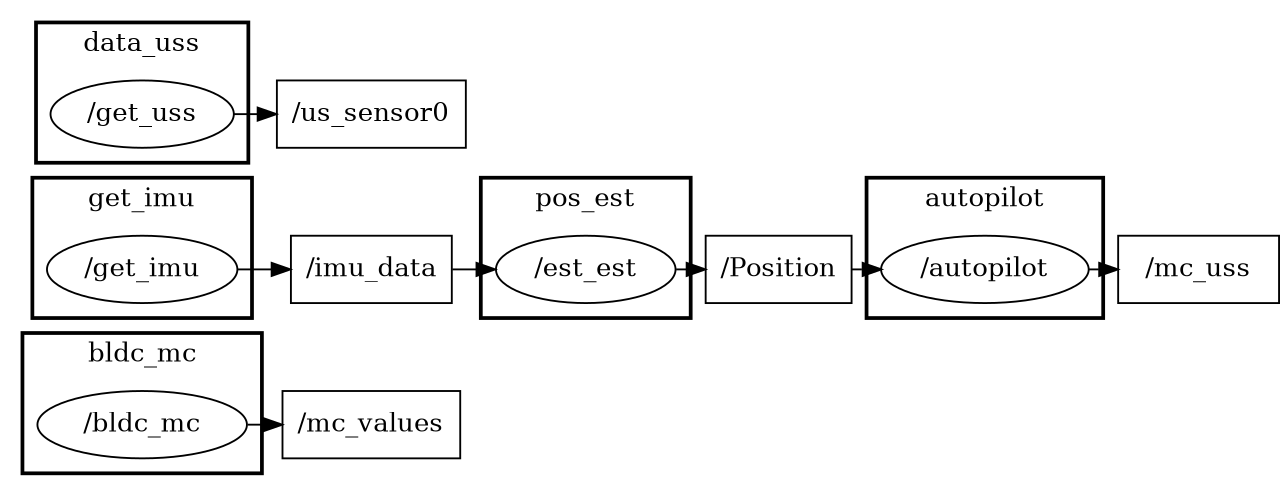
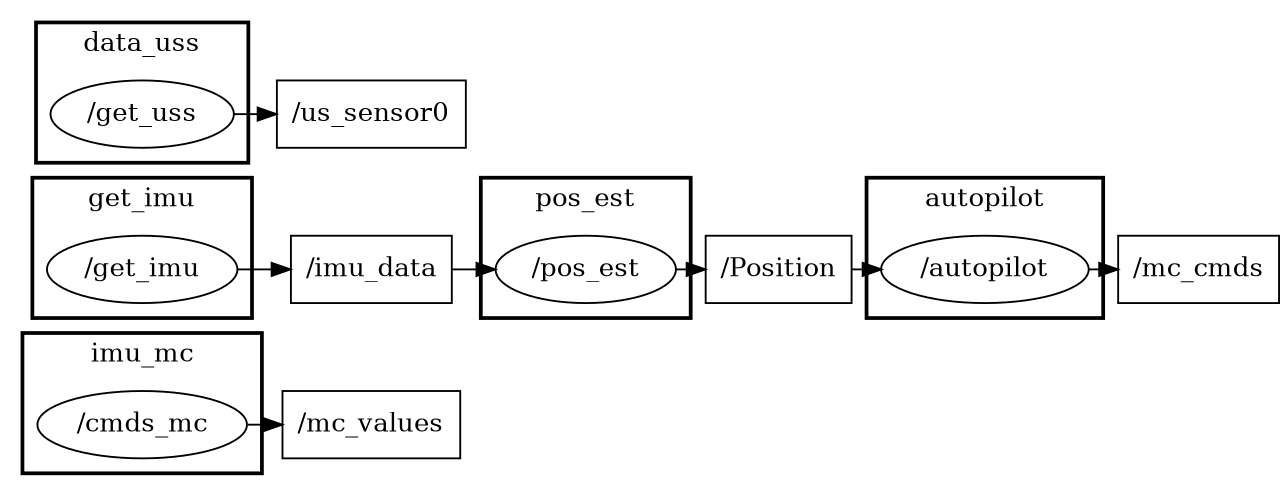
node "/est_est": label "/est_est" -> "/pos_est"
node "/mc_uss": label "/mc_uss" -> "/mc_cmds"
cluster "bldc_mc": label "bldc_mc" -> "imu_mc"
node "/bldc_mc": label "/bldc_mc" -> "/cmds_mc"
